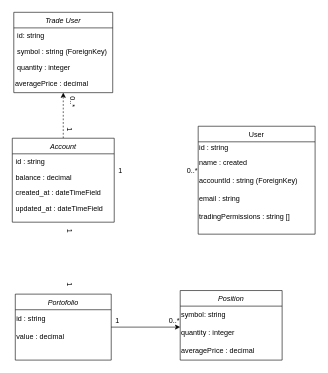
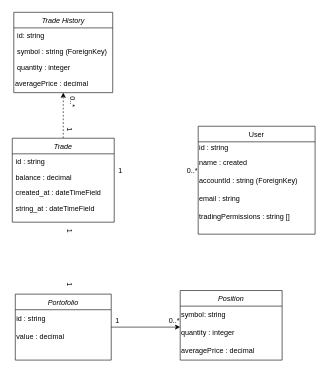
node "Trade User": label "Trade User" -> "Trade History"
node "Account": label "Account" -> "Trade"
node "updated_at : dateTimeField": label "updated_at : dateTimeField" -> "string_at : dateTimeField"
